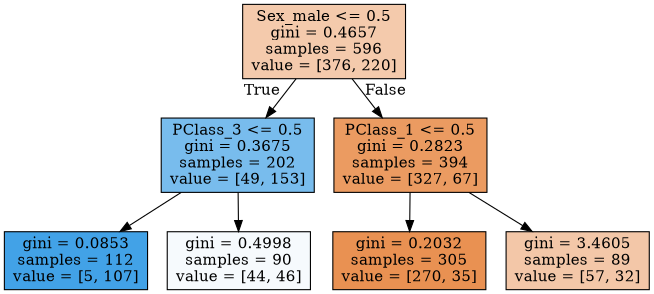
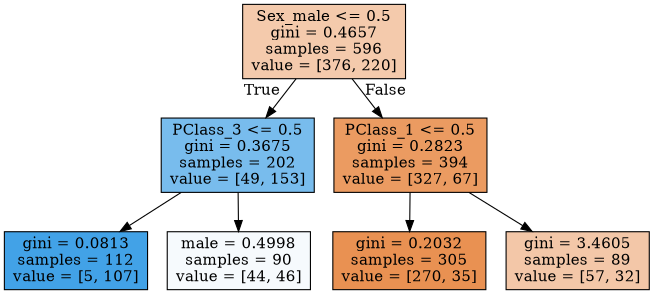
node "gini = 0.0853 samples = 112 value = [5, 107]": label "gini = 0.0853 samples = 112 value = [5, 107]" -> "gini = 0.0813 samples = 112 value = [5, 107]"
node "gini = 0.4998 samples = 90 value = [44, 46]": label "gini = 0.4998 samples = 90 value = [44, 46]" -> "male = 0.4998 samples = 90 value = [44, 46]"
